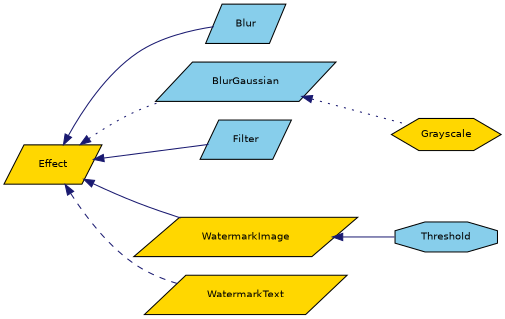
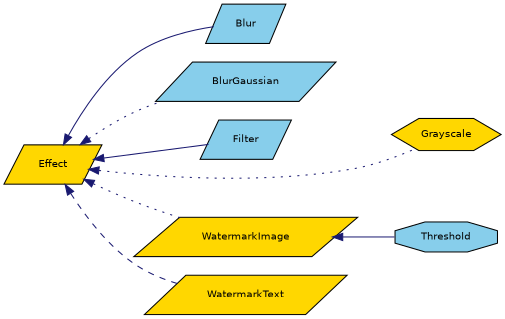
edge "Grayscale" -> "BlurGaussian": now "Grayscale" -> "Effect"
edge "WatermarkImage" -> "Effect": style solid -> dotted
